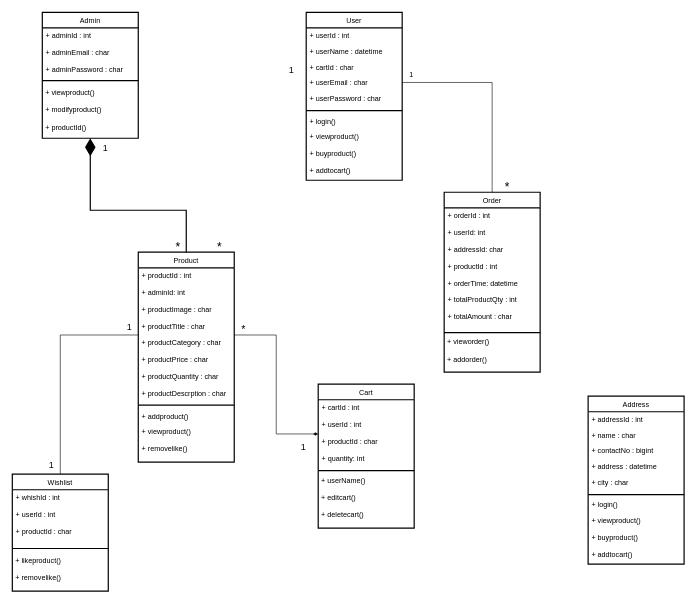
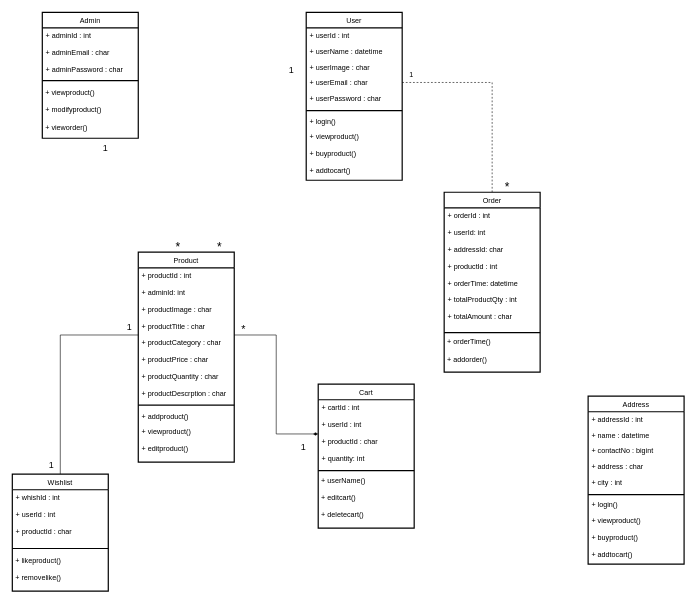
node "+ cartId : char": label "+ cartId : char" -> "+ userImage : char"
edge "+ userEmail : char" -- "Order": style solid -> dashed
node "+ viewproduct() + modifyproduct() + productId()": label "+ viewproduct() + modifyproduct() + productId()" -> "+ viewproduct() + modifyproduct() + vieworder()"
edge "Product" -> "Admin": removed
node "+ vieworder() + addorder()": label "+ vieworder() + addorder()" -> "+ orderTime() + addorder()"
node "+ viewproduct() + removelike()": label "+ viewproduct() + removelike()" -> "+ viewproduct() + editproduct()"
node "+ name : char": label "+ name : char" -> "+ name : datetime"
node "+ address : datetime": label "+ address : datetime" -> "+ address : char"
node "+ city : char": label "+ city : char" -> "+ city : int"
